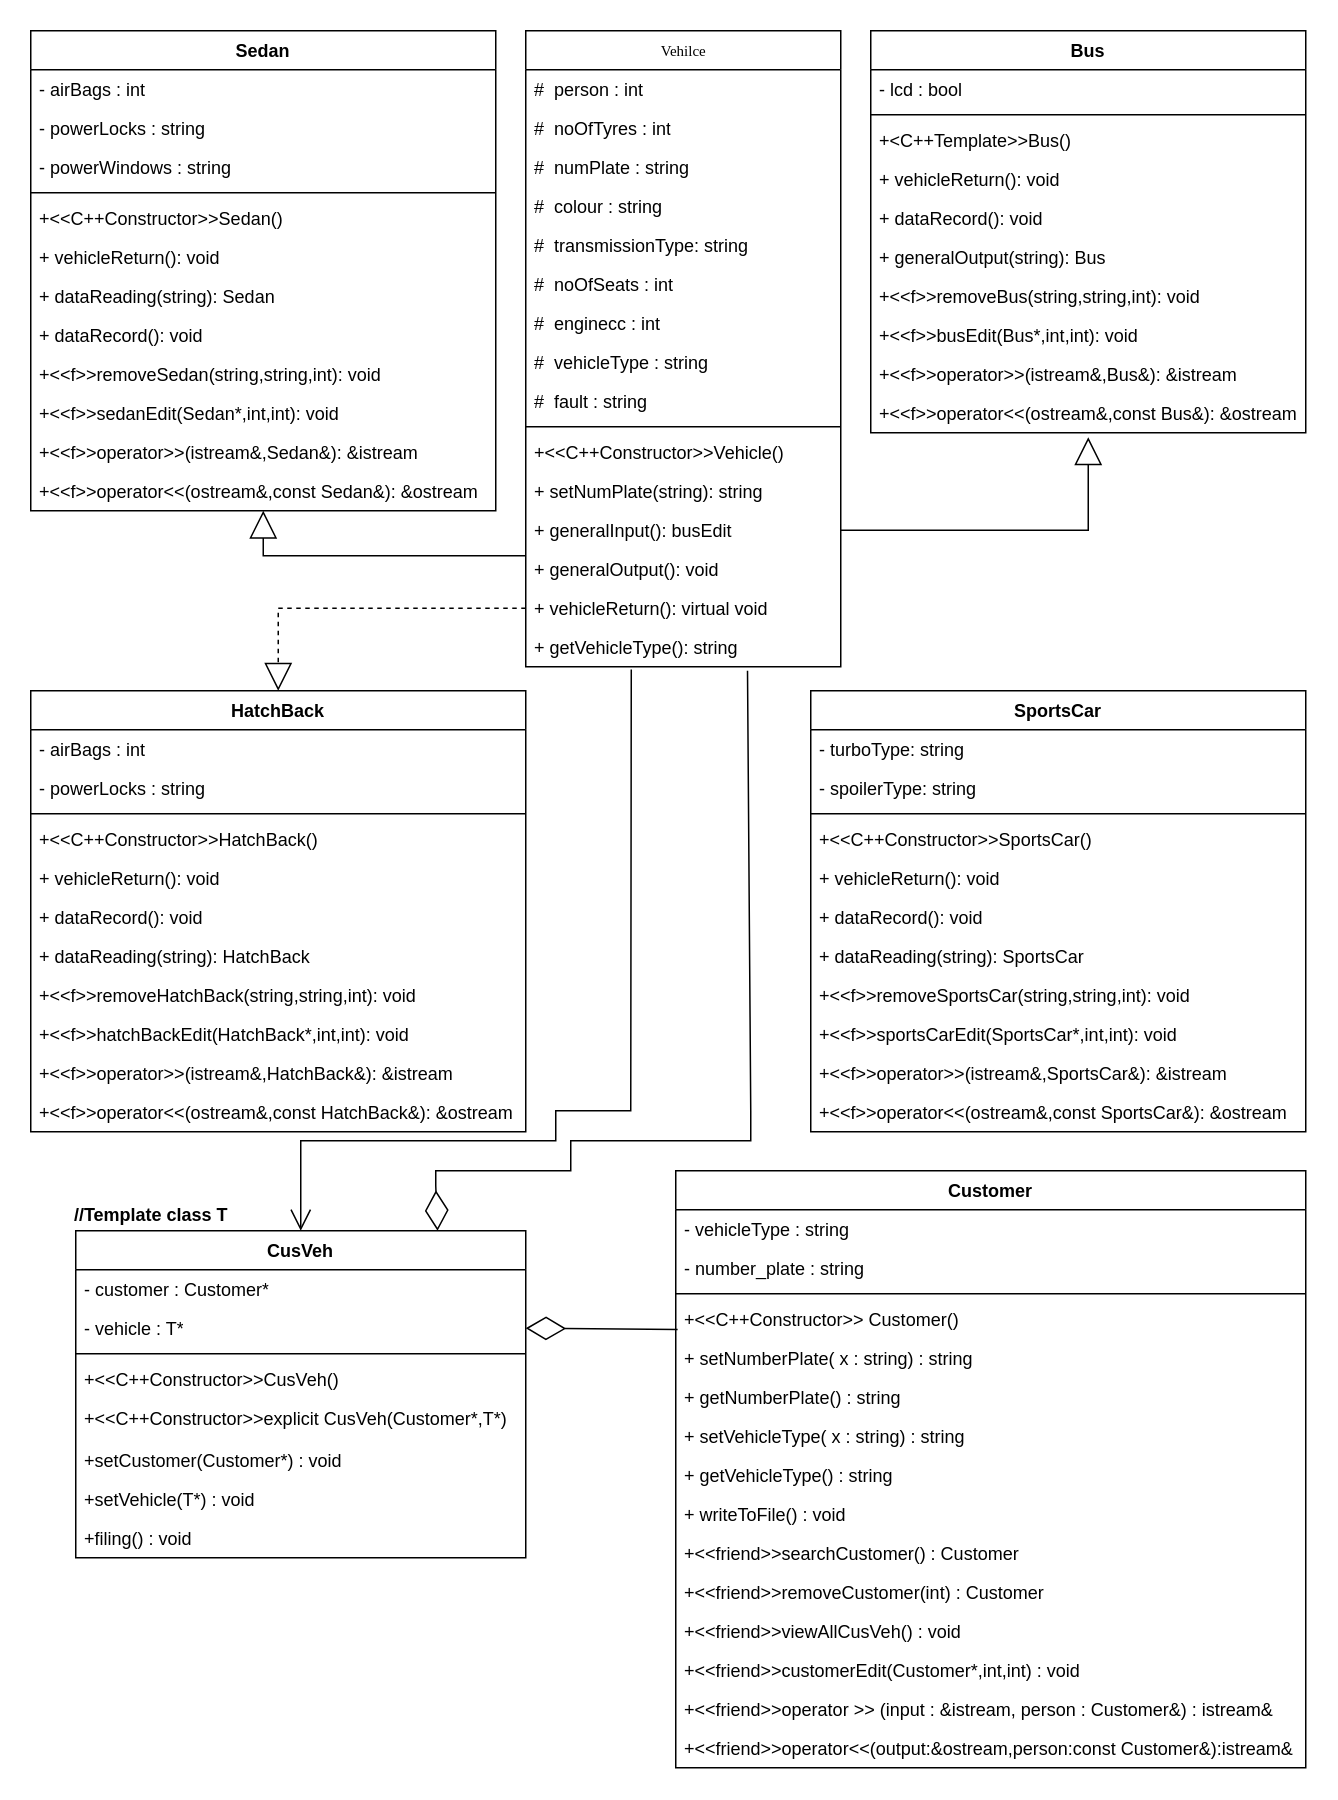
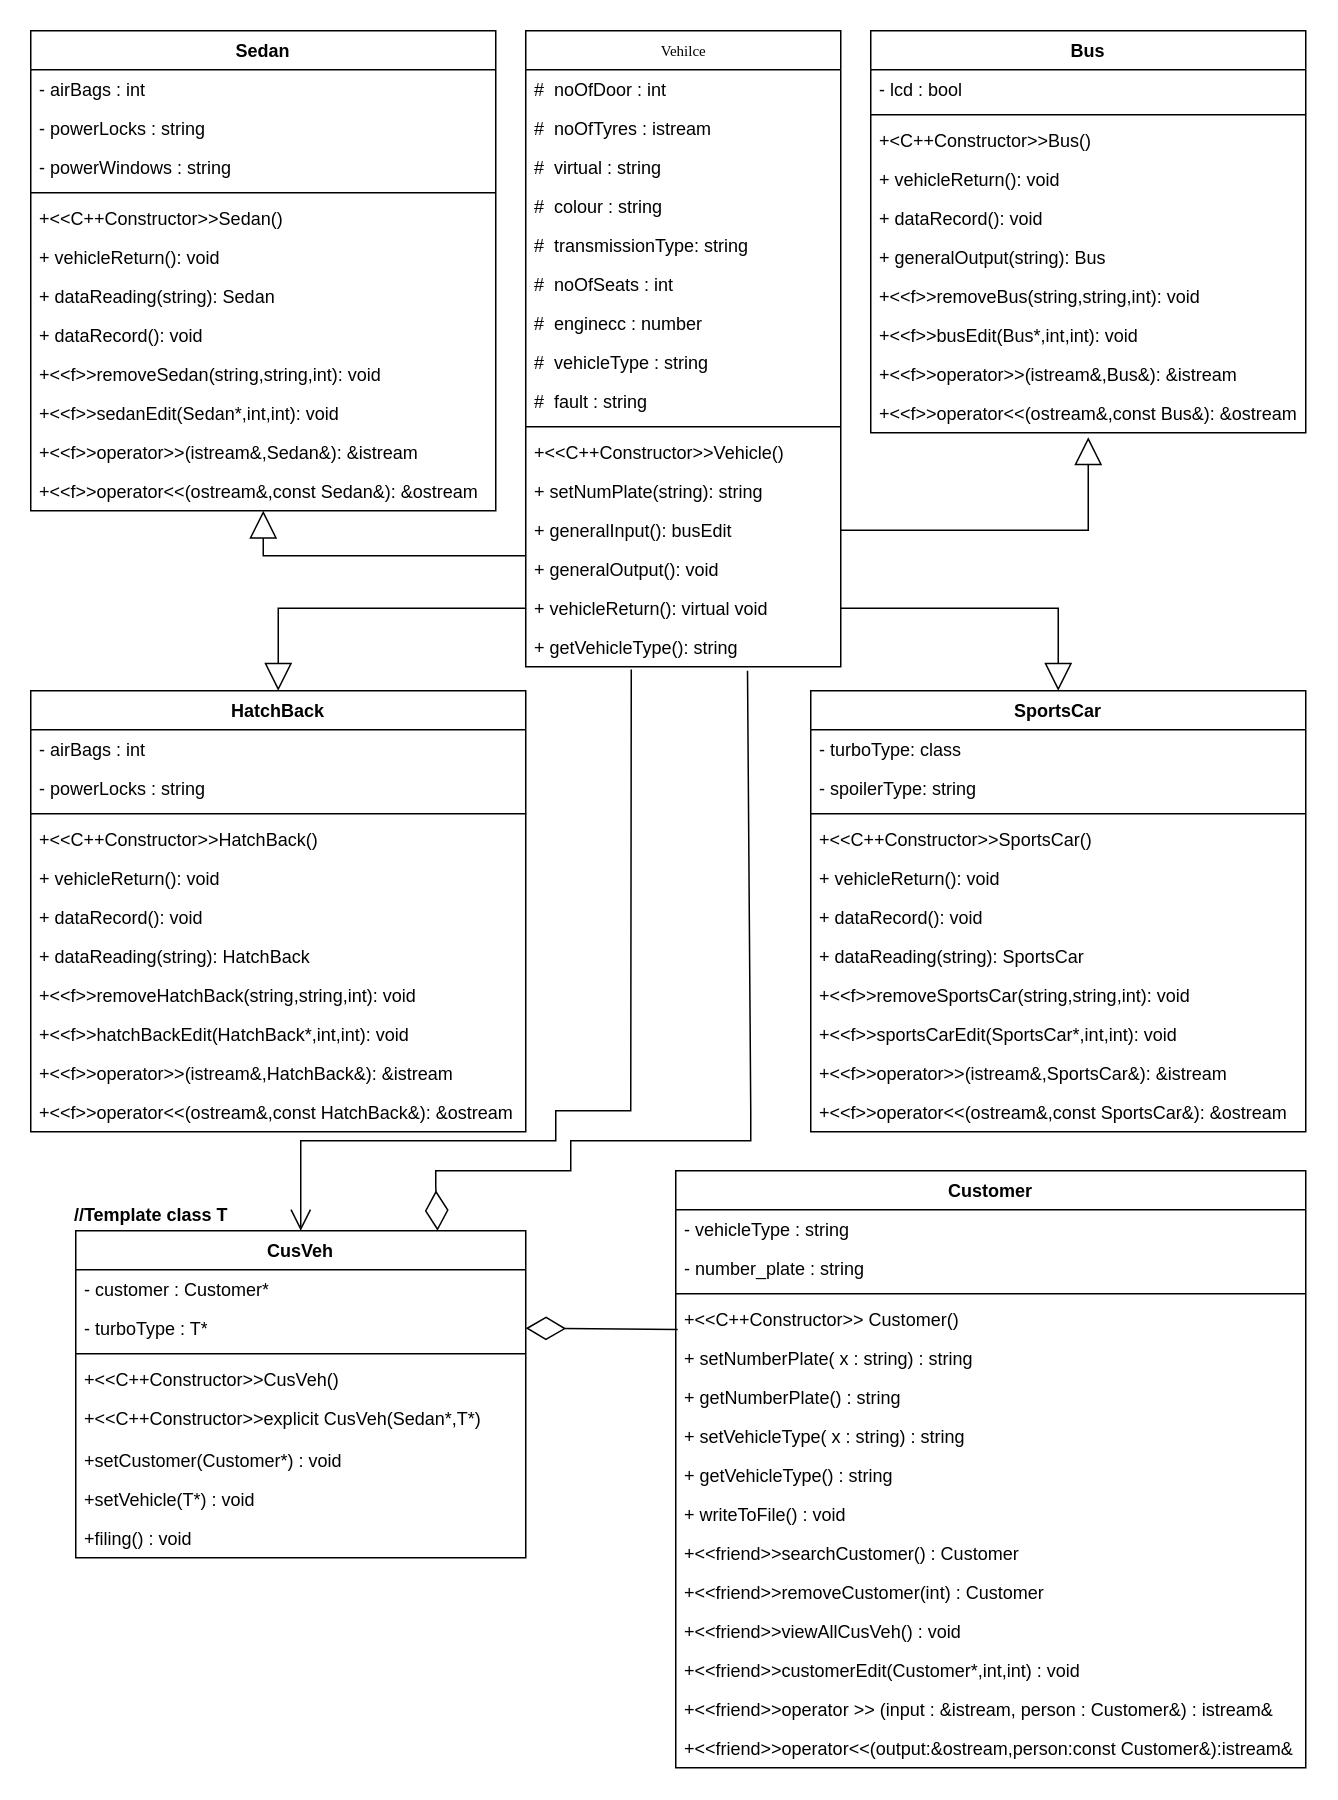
node "# person : int": label "# person : int" -> "# noOfDoor : int"
node "# noOfTyres : int": label "# noOfTyres : int" -> "# noOfTyres : istream"
node "+<C++Template>>Bus()": label "+<C++Template>>Bus()" -> "+<C++Constructor>>Bus()"
node "# numPlate : string": label "# numPlate : string" -> "# virtual : string"
node "# enginecc : int": label "# enginecc : int" -> "# enginecc : number"
edge "+ vehicleReturn(): virtual void" -> "HatchBack": style dashed -> solid
edge "+ vehicleReturn(): virtual void" -> "SportsCar": added
node "- turboType: string": label "- turboType: string" -> "- turboType: class"
node "- vehicle : T*": label "- vehicle : T*" -> "- turboType : T*"
node "+<<C++Constructor>>explicit CusVeh(Customer*,T*)": label "+<<C++Constructor>>explicit CusVeh(Customer*,T*)" -> "+<<C++Constructor>>explicit CusVeh(Sedan*,T*)"
